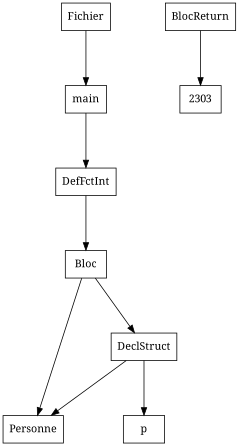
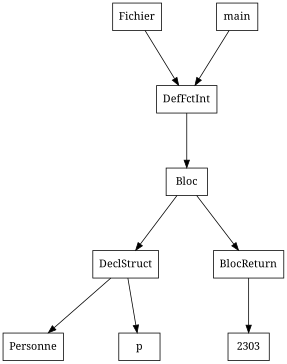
edge "Fichier" -> "main": now "Fichier" -> "DefFctInt"
edge "Bloc" -> "Personne": now "Bloc" -> "BlocReturn"
